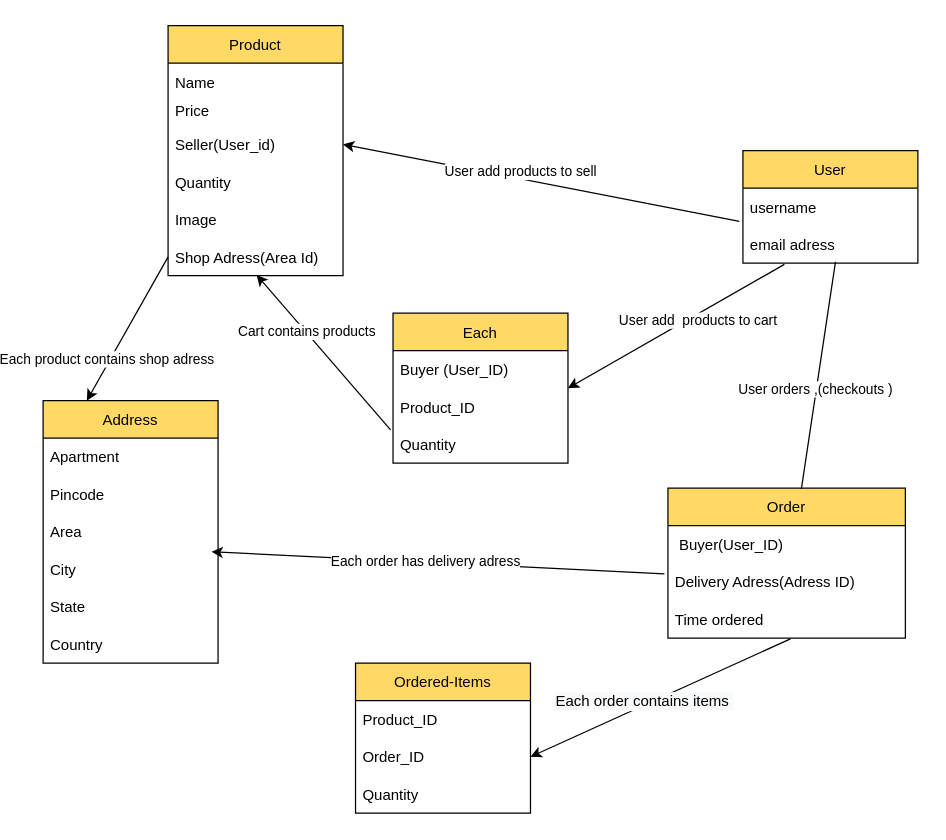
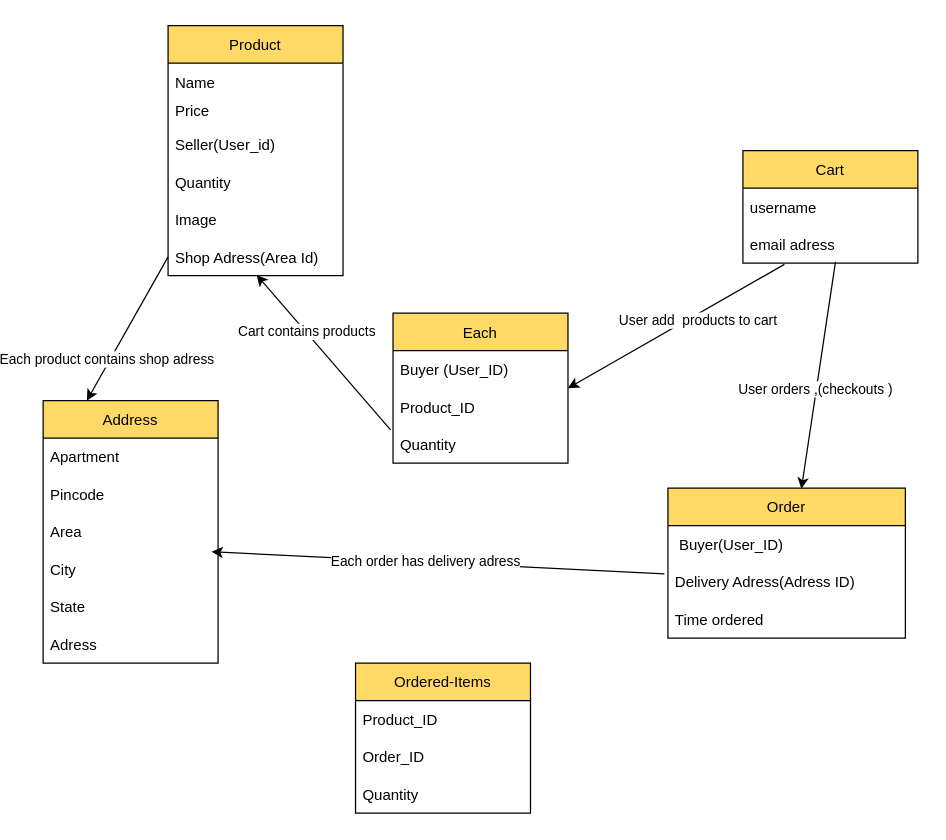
node "User": label "User" -> "Cart"
edge "email adress" -> "Seller(User_id)": removed, label "User add products to sell"
edge "email adress" -- "Order": arrowhead none -> classic
node "Country": label "Country" -> "Adress"
edge "Time ordered" -> "Order_ID": removed, label "Each order contains items"
